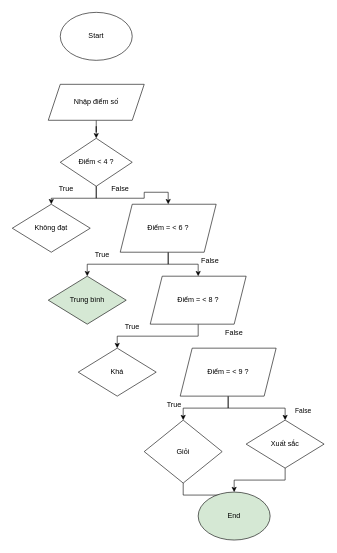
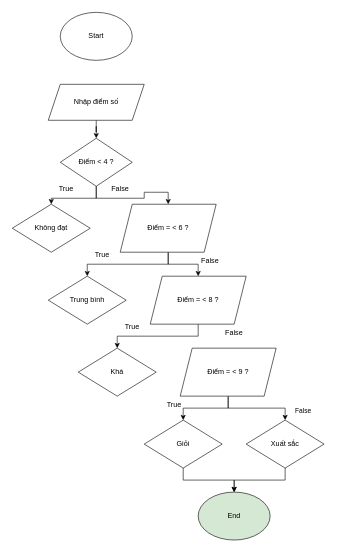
node "Trung bình": fillcolor #d5e8d4 -> #ffffff
node "Giỏi": size 78x63 -> 78x48
